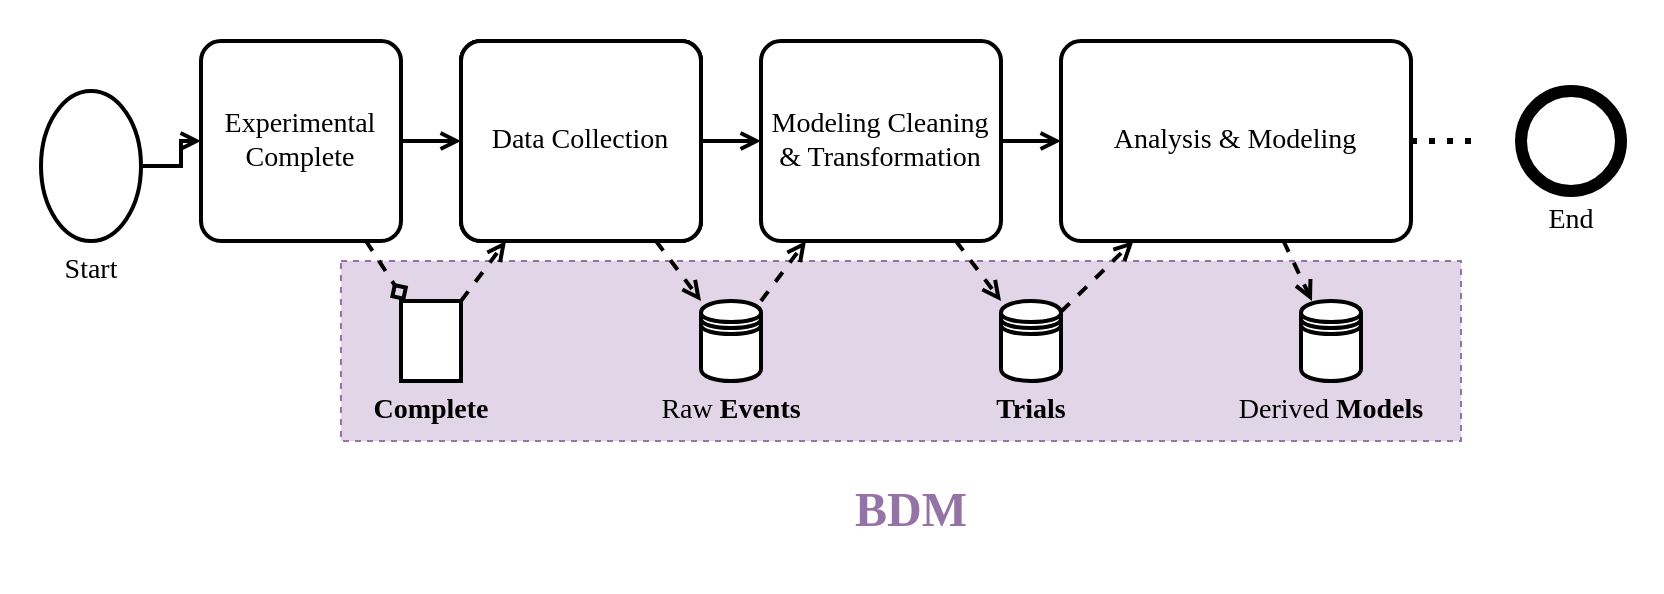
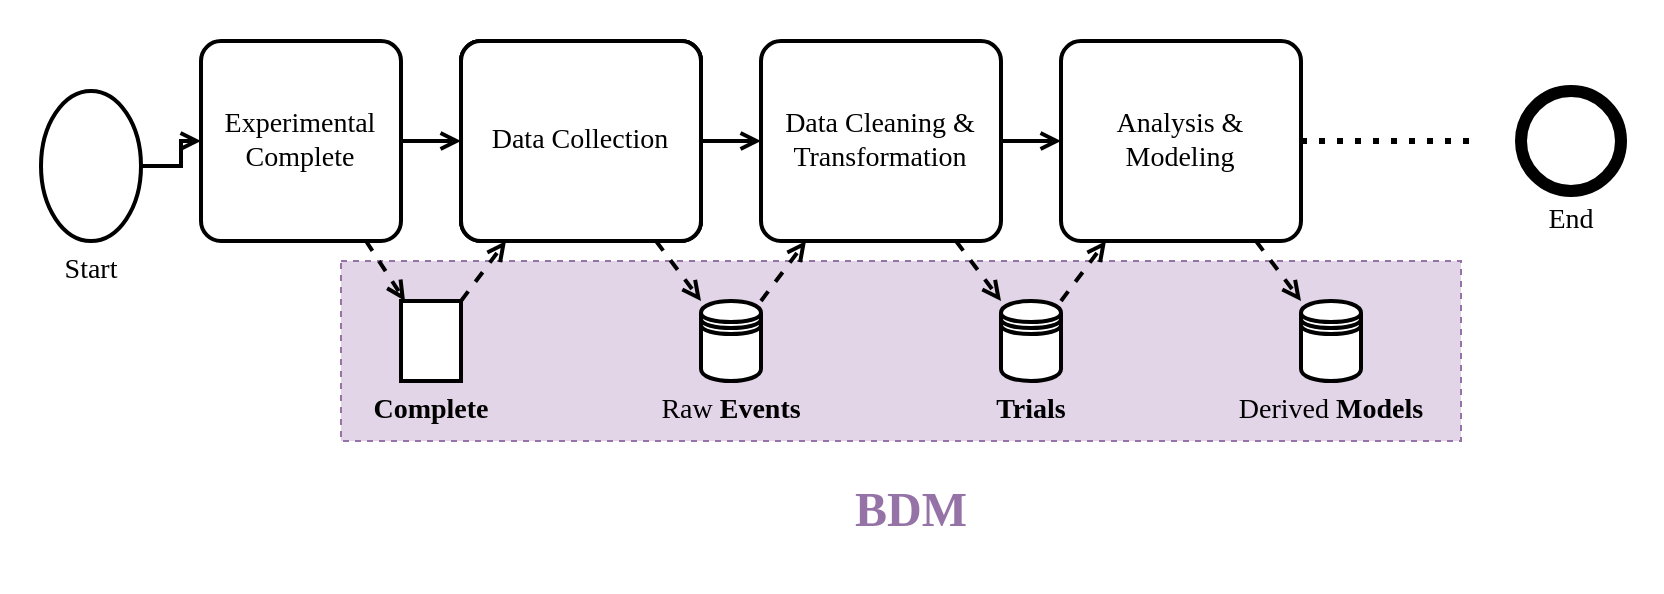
node "Modeling Cleaning & Transformation": label "Modeling Cleaning & Transformation" -> "Data Cleaning & Transformation"
node "Analysis & Modeling": size 350x200 -> 240x200
edge "Experimental Complete" -> "Complete": arrowhead diamond -> open
